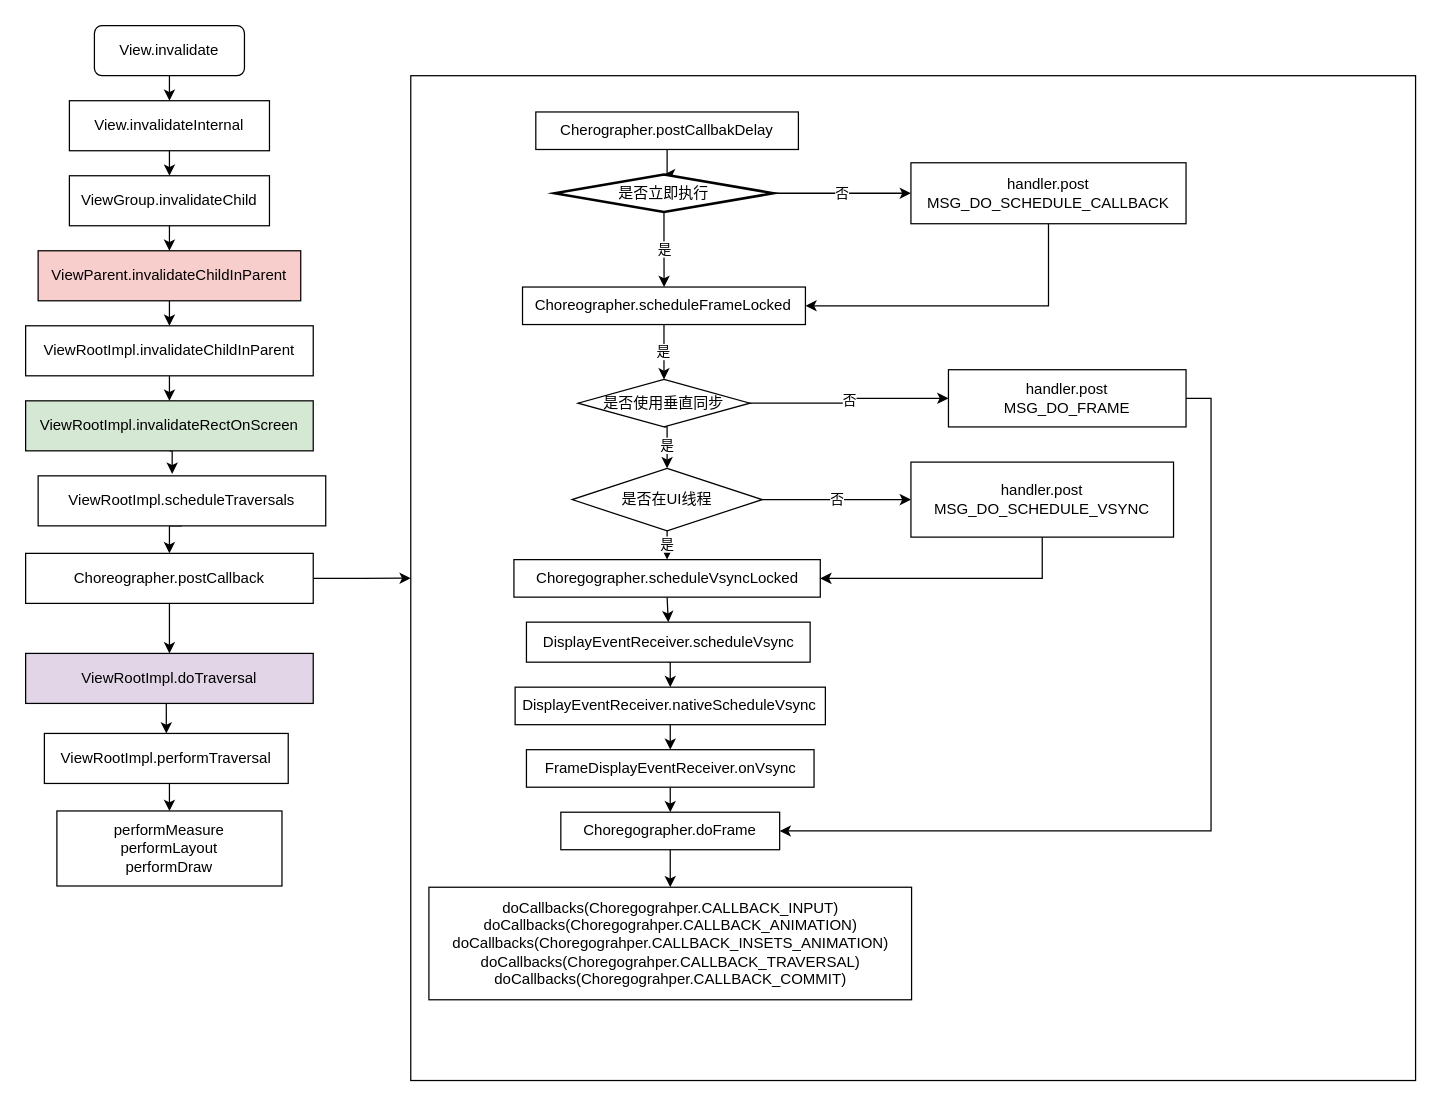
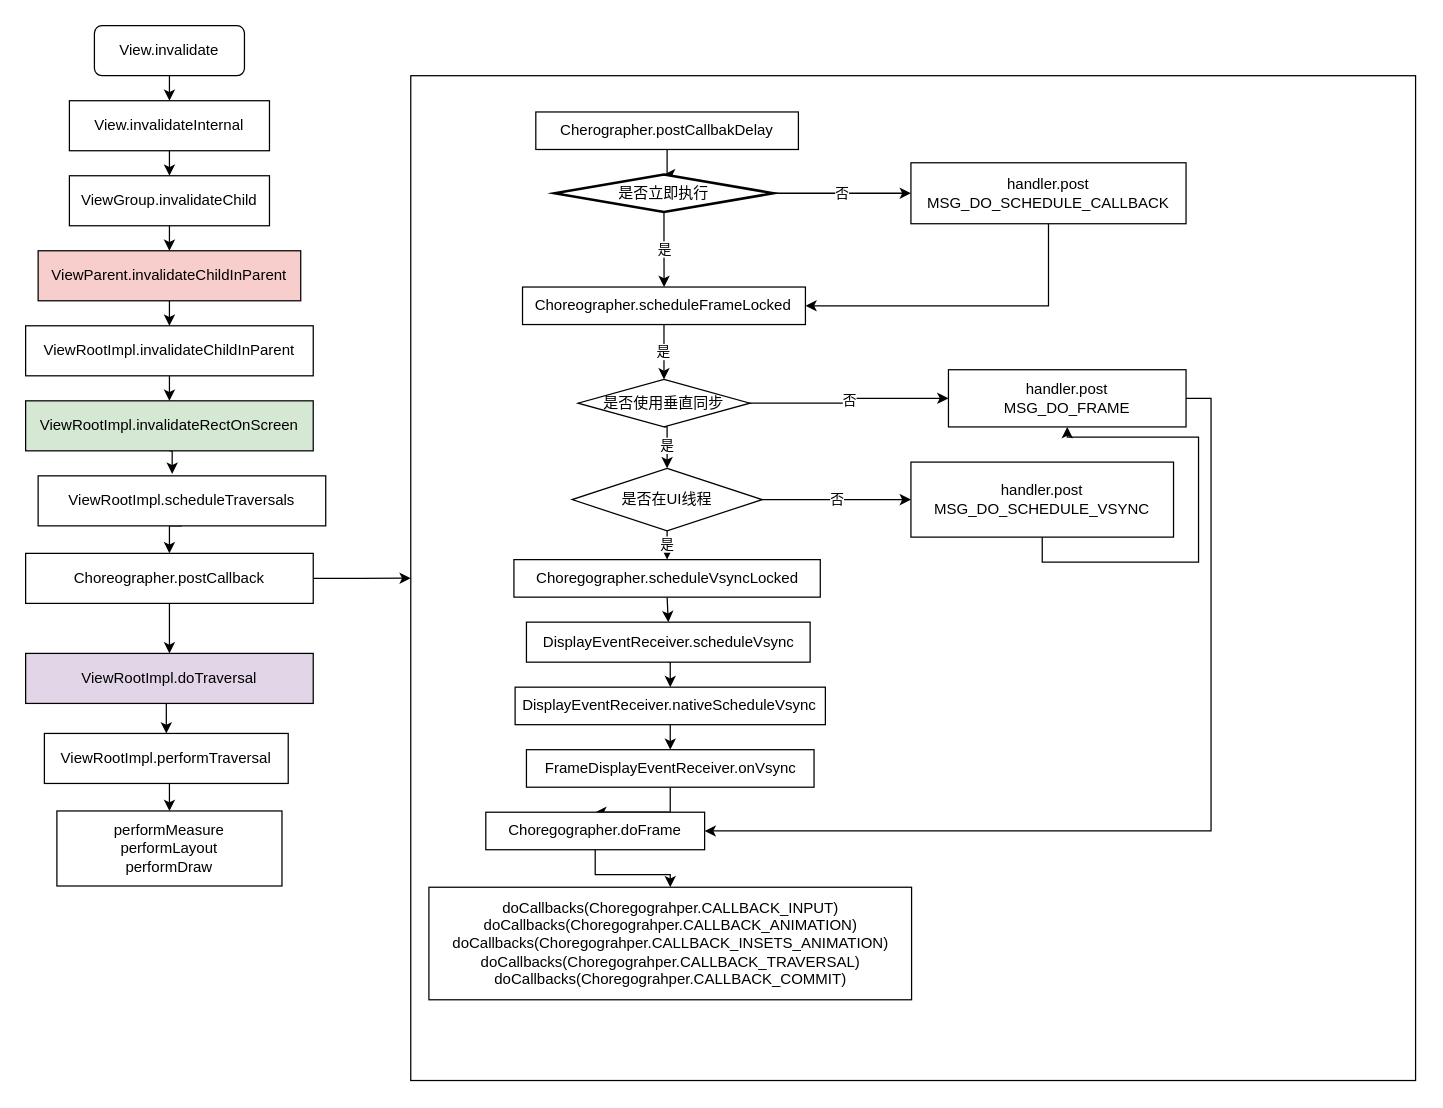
edge "handler.post MSG_DO_SCHEDULE_VSYNC" -> "Choregographer.scheduleVsyncLocked": now "handler.post MSG_DO_SCHEDULE_VSYNC" -> "handler.post MSG_DO_FRAME"
node "Choregographer.doFrame": moved (670, 831) -> (595, 831)
